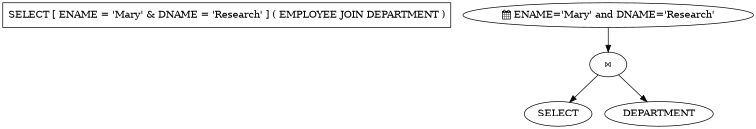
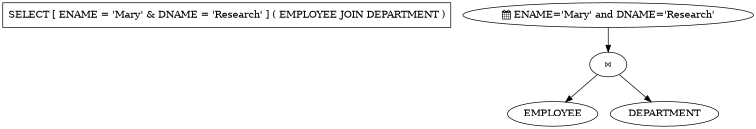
node "SELECT": label "SELECT" -> "EMPLOYEE"
